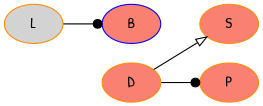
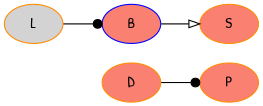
edge "D" -> "S": now "B" -> "S"
